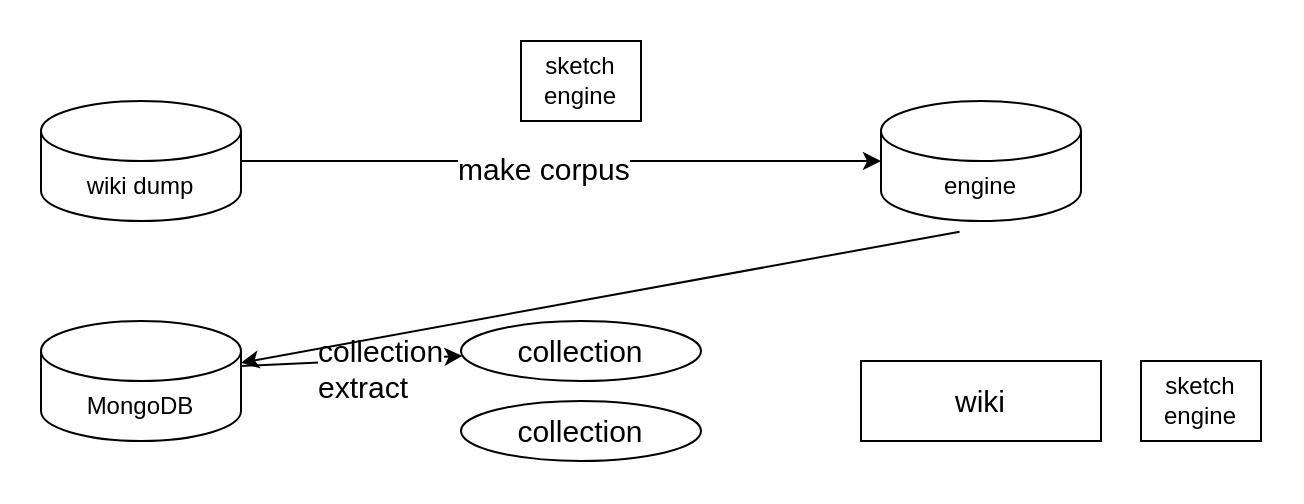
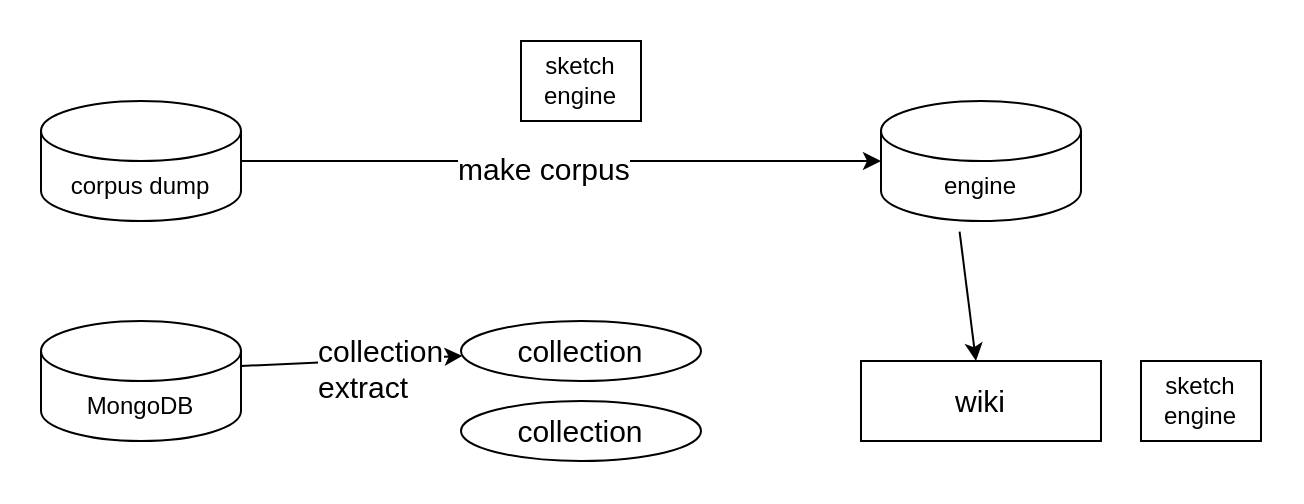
node "wiki dump": label "wiki dump" -> "corpus dump"
edge "engine" -> "MongoDB": now "engine" -> "wiki"
